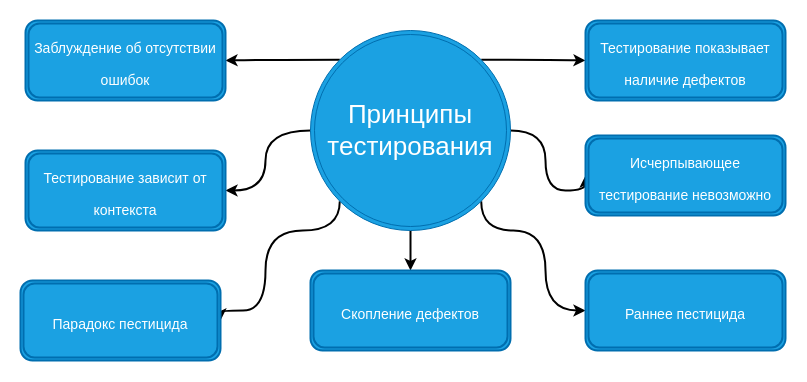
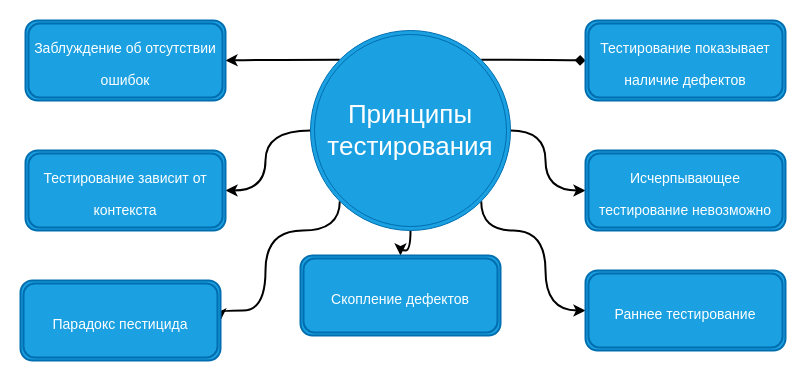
edge "Принципы тестирования" -> "Тестирование показывает наличие дефектов": arrowhead classic -> diamond
node "Исчерпывающее тестирование невозможно": moved (686, 176) -> (686, 191)
node "Скопление дефектов": moved (411, 311) -> (401, 296)
node "Раннее пестицида": label "Раннее пестицида" -> "Раннее тестирование"
